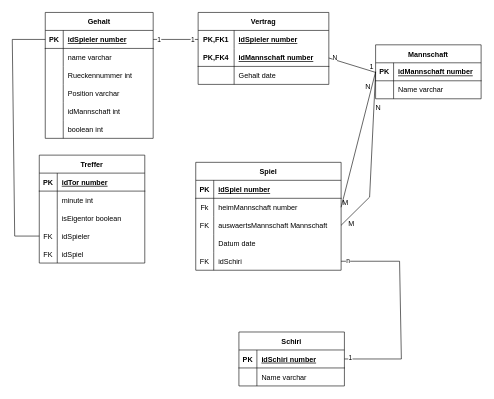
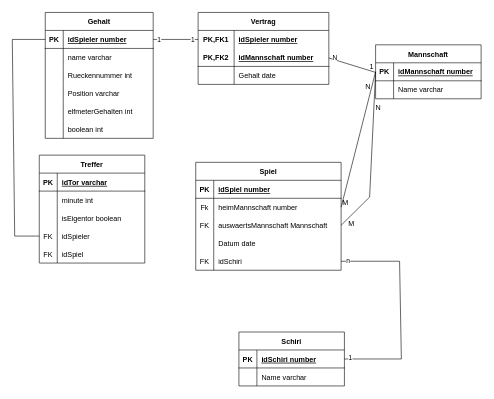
node "PK,FK4": label "PK,FK4" -> "PK,FK2"
node "idMannschaft int": label "idMannschaft int" -> "elfmeterGehalten int"
node "idTor number": label "idTor number" -> "idTor varchar"
